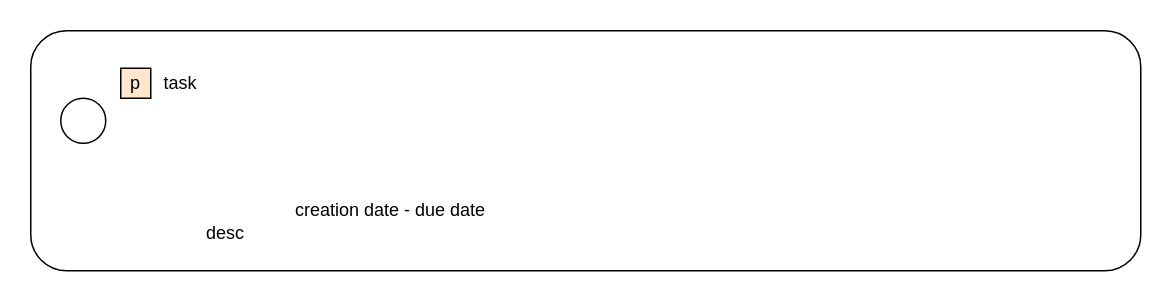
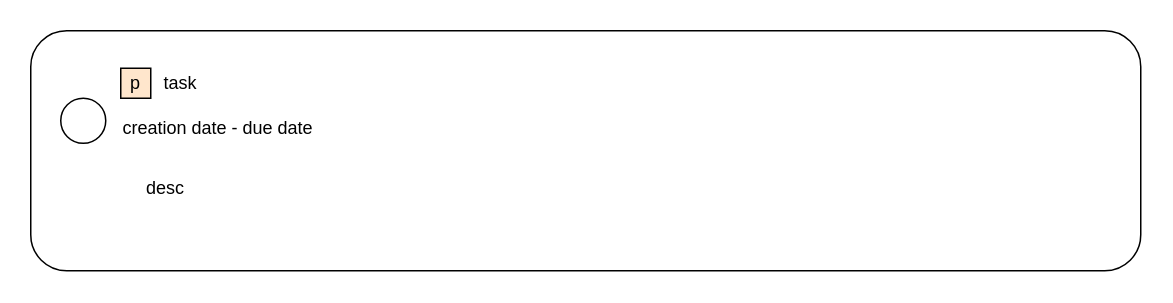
node "creation date - due date": moved (391, 211) -> (218, 128)
node "desc": moved (226, 233) -> (166, 188)
